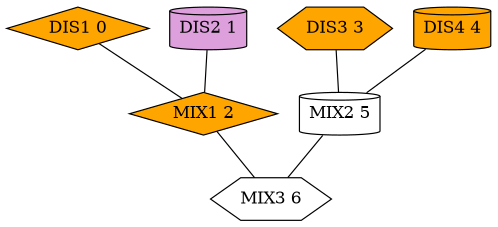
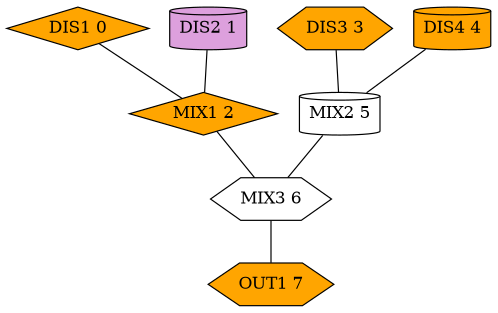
node "OUT1 7": added
